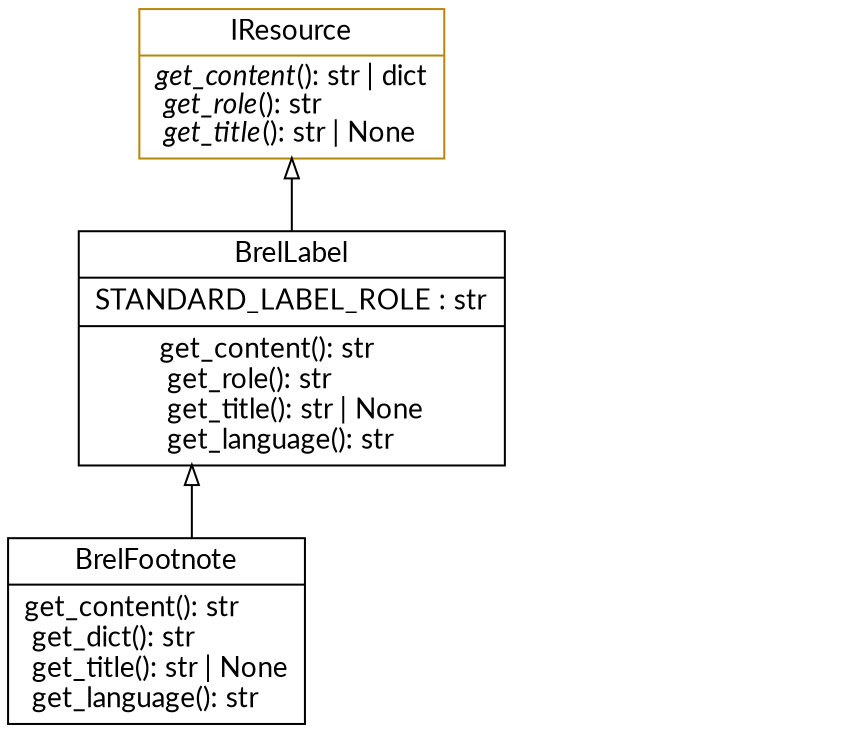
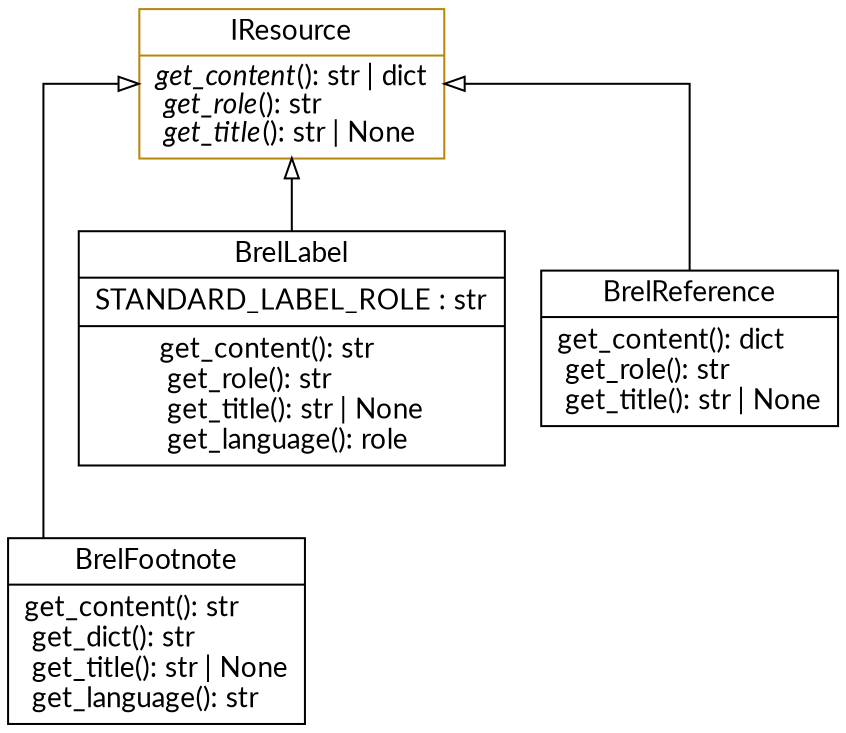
node "BrelReference": added
node "BrelLabel": text "get_language(): str" -> "get_language(): role"
edge "BrelFootnote" -> "BrelLabel": now "BrelFootnote" -> "IResource"
